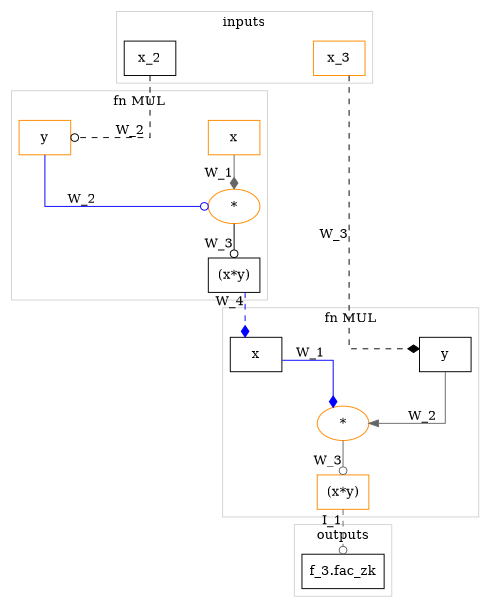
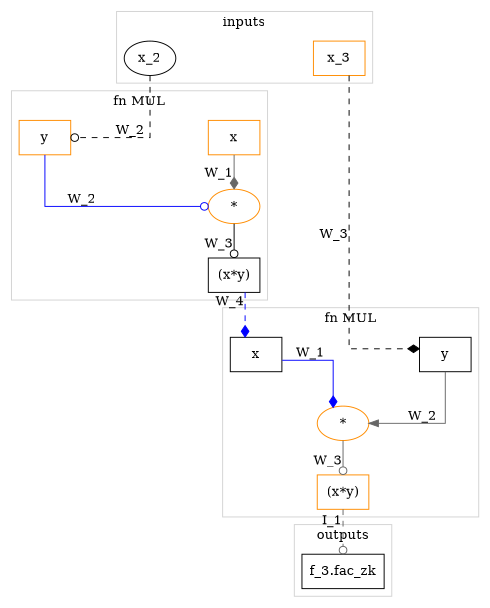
node "x_2": shape box -> ellipse
